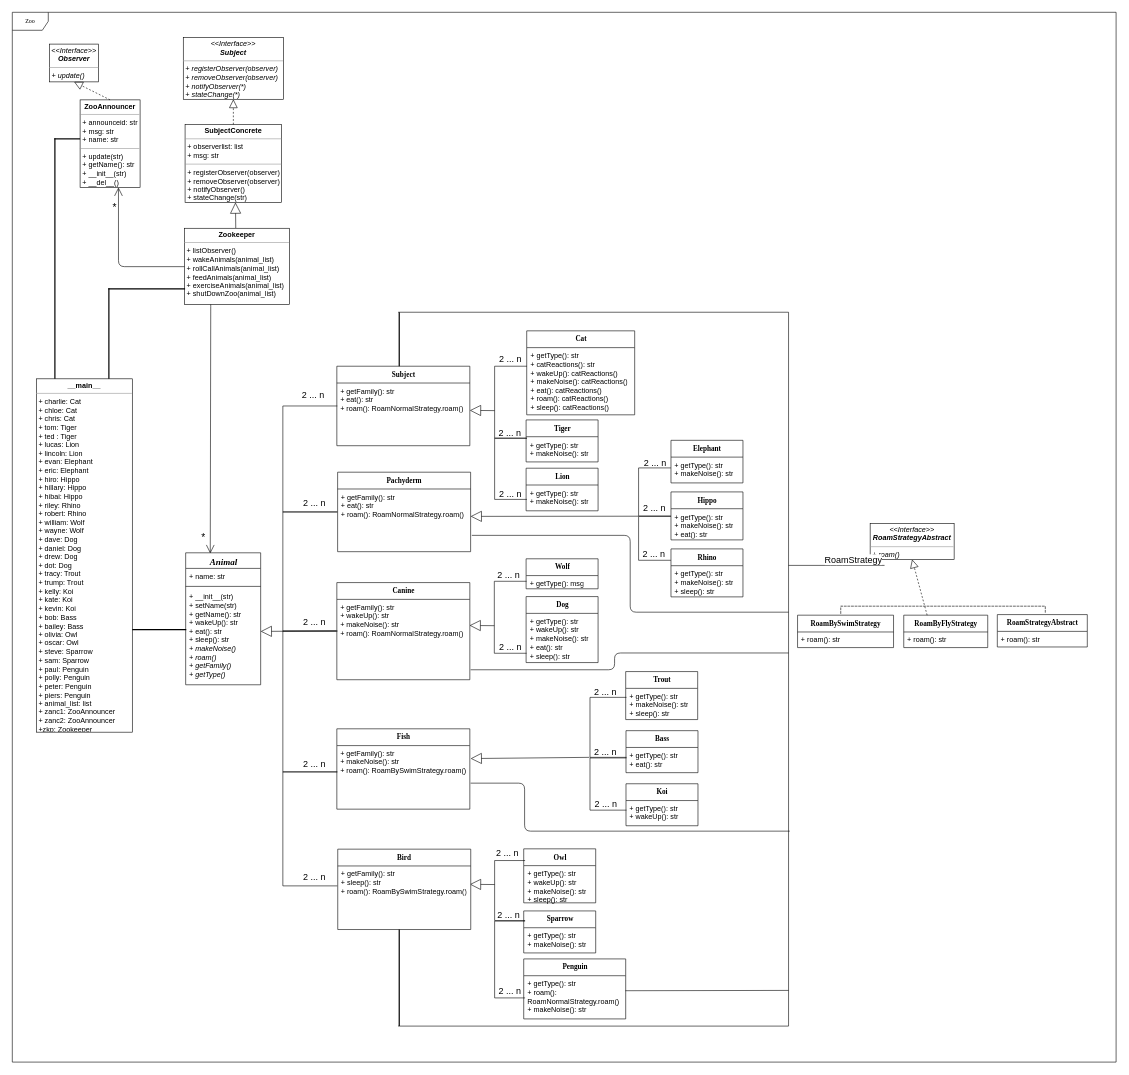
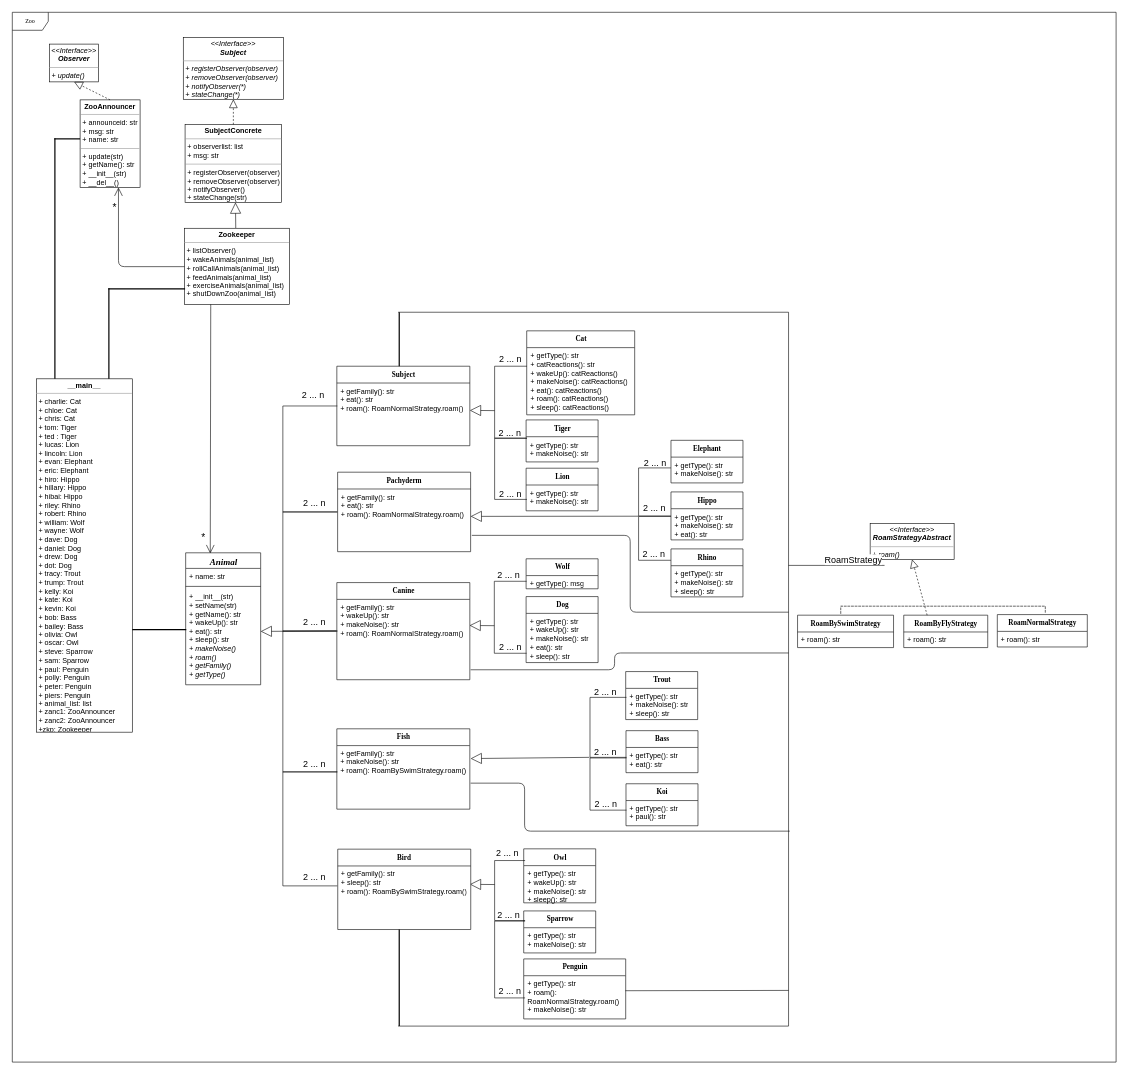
node "RoamStrategyAbstract": label "RoamStrategyAbstract" -> "RoamNormalStrategy"
node "+ getType(): str + wakeUp(): str": label "+ getType(): str + wakeUp(): str" -> "+ getType(): str + paul(): str"
